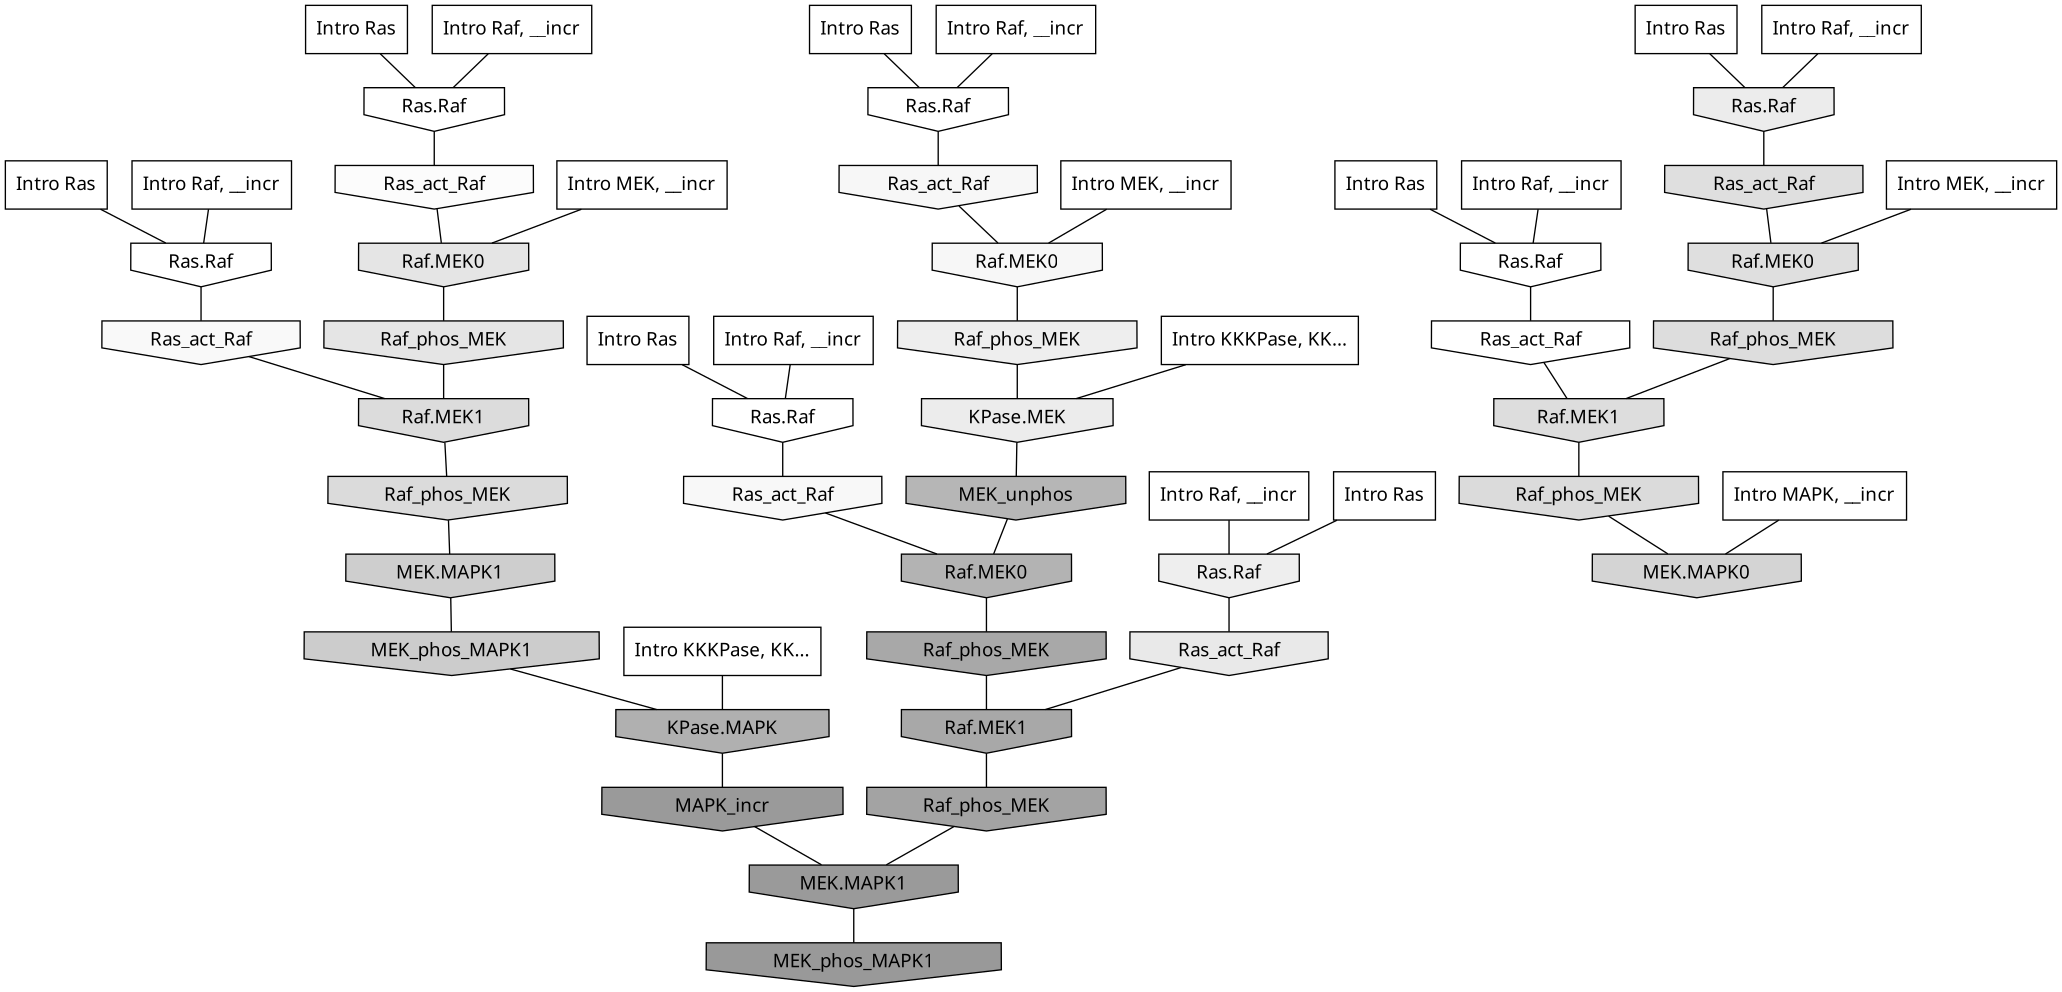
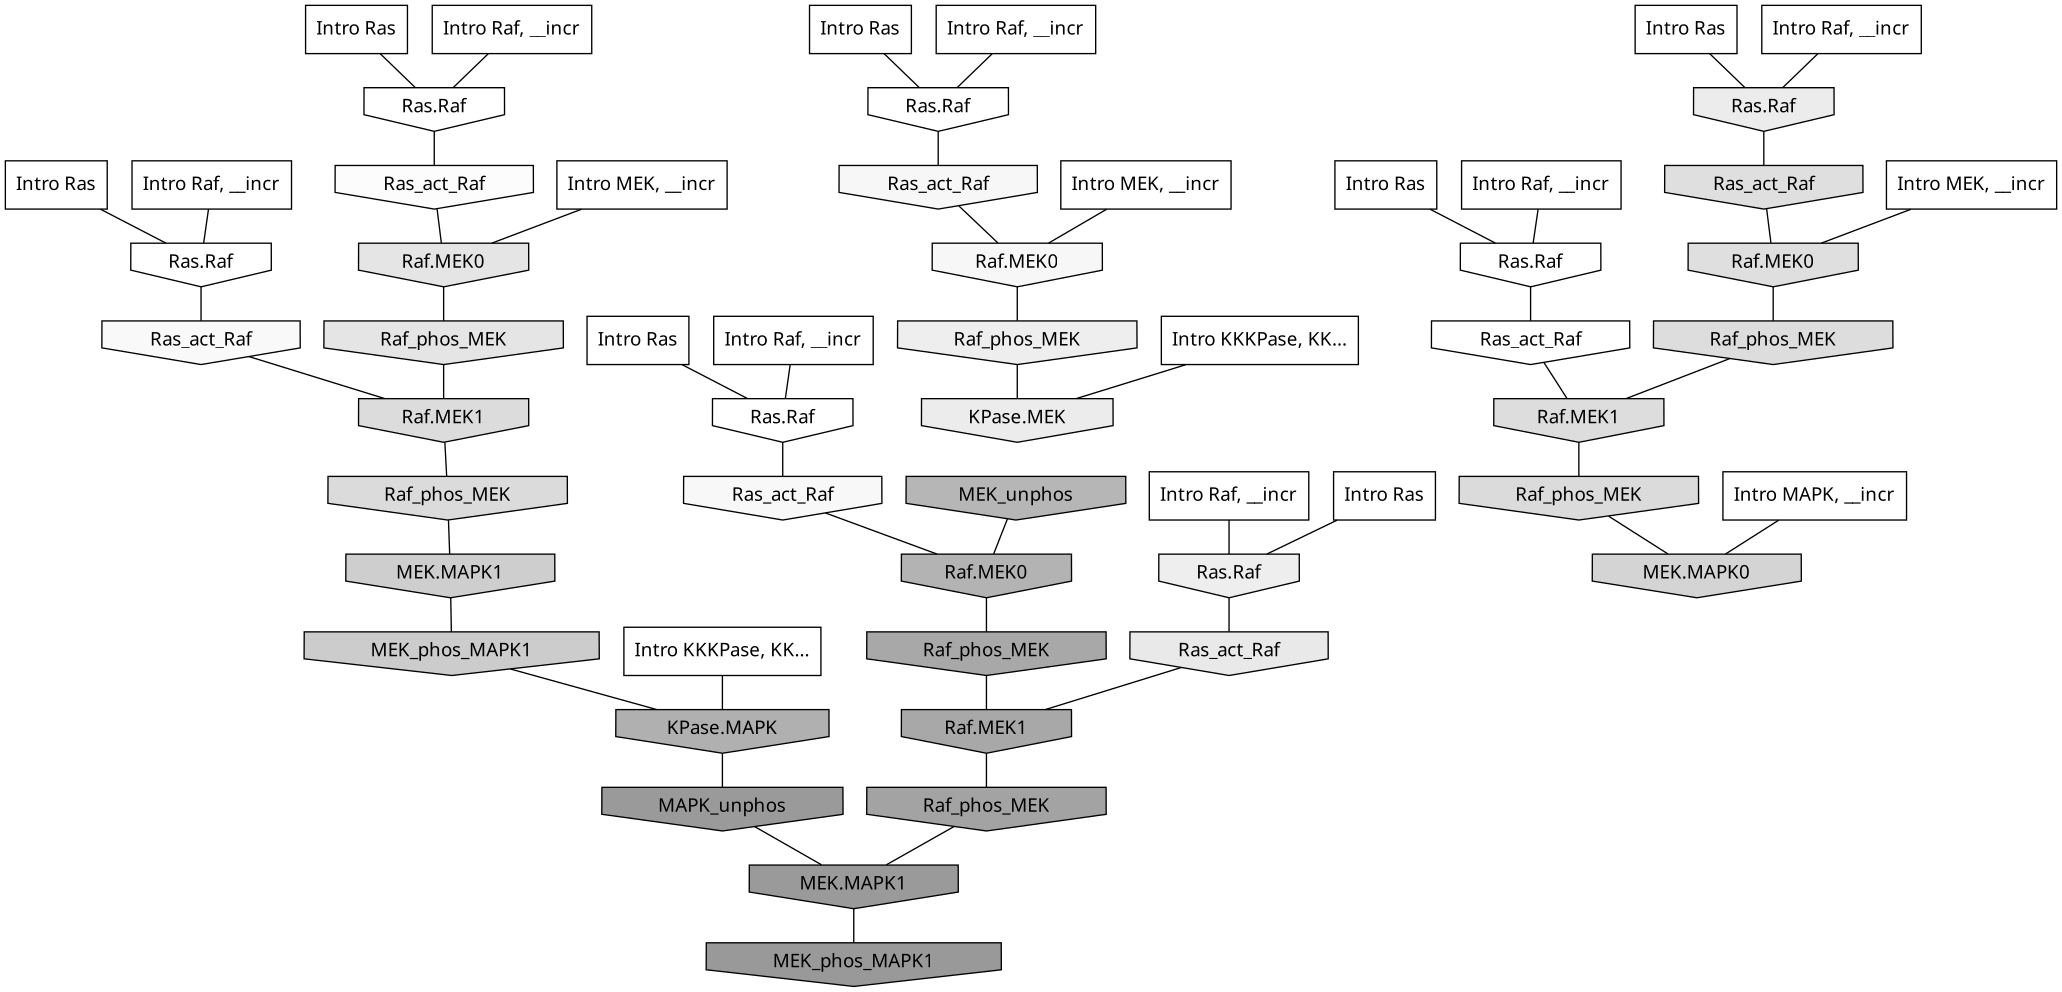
edge "KPase.MEK" -- "MEK_unphos": removed
node "MAPK_incr": label "MAPK_incr" -> "MAPK_unphos"
